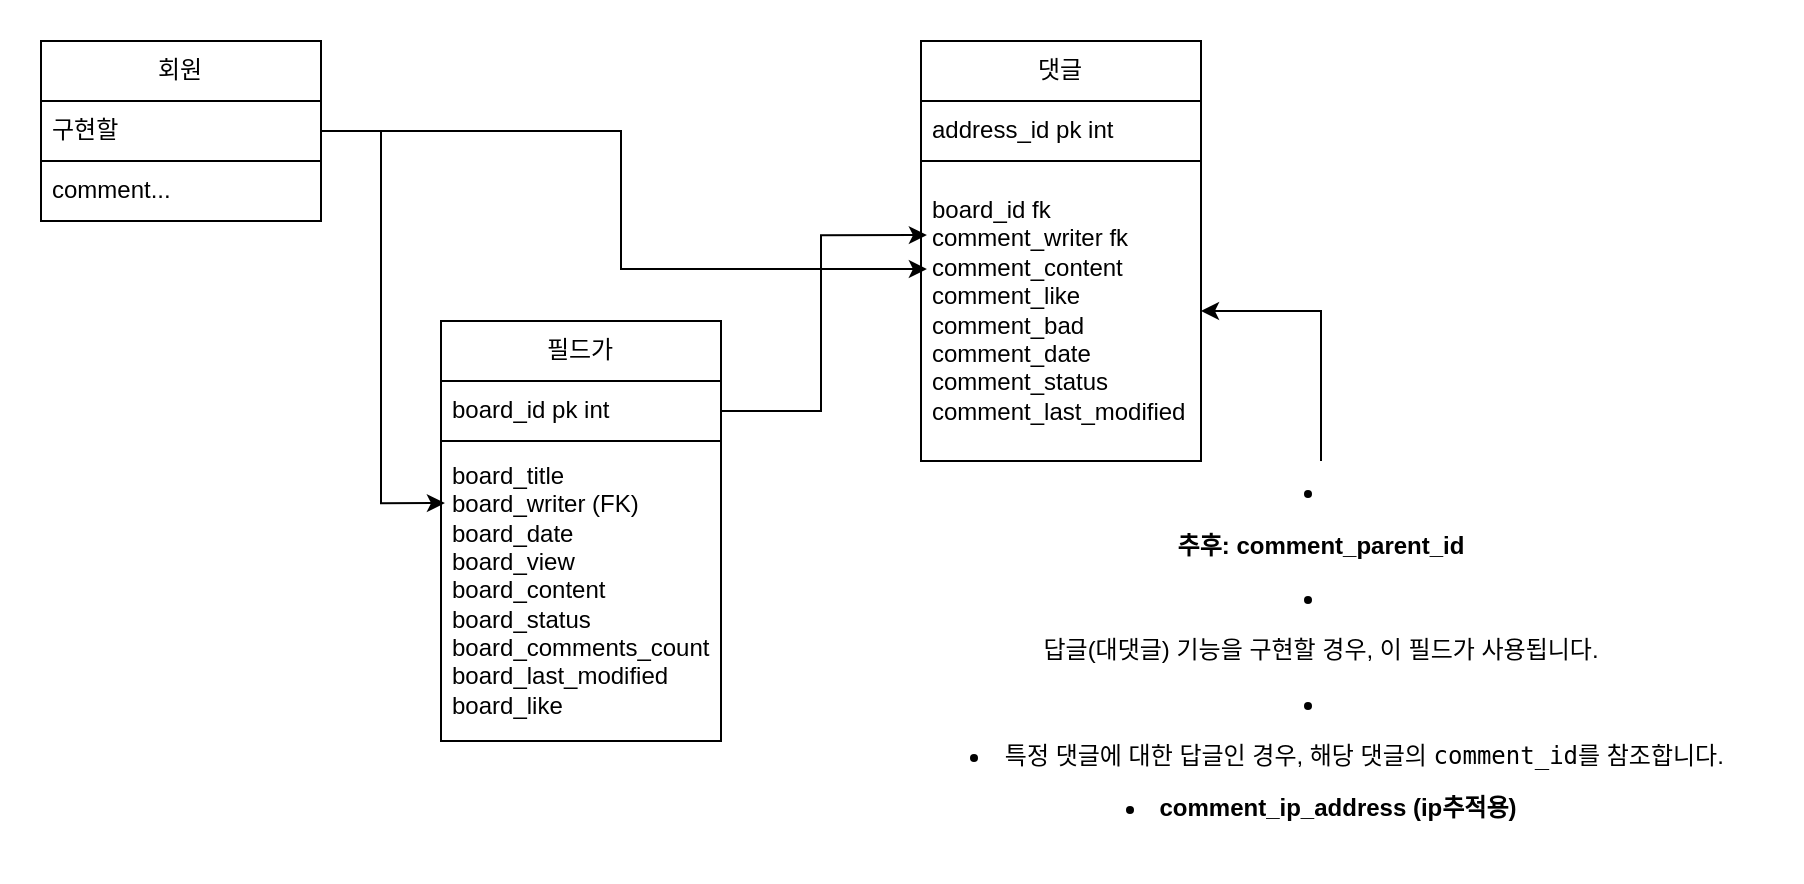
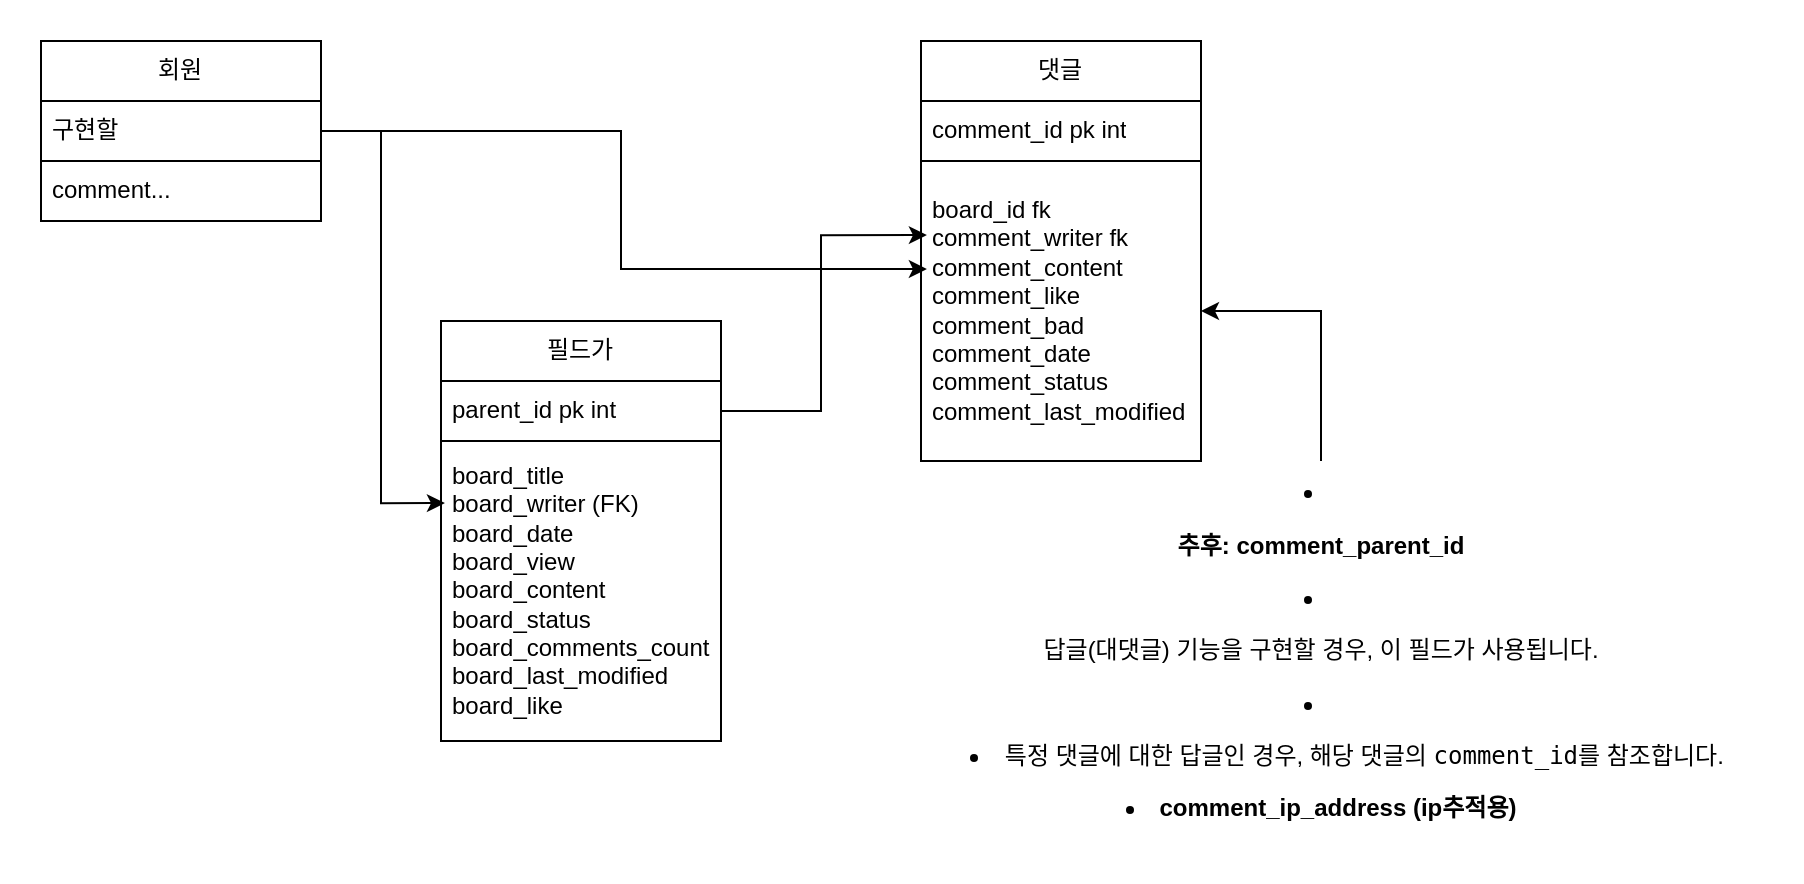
node "address_id pk int": label "address_id pk int" -> "comment_id pk int"
node "board_id pk int": label "board_id pk int" -> "parent_id pk int"
